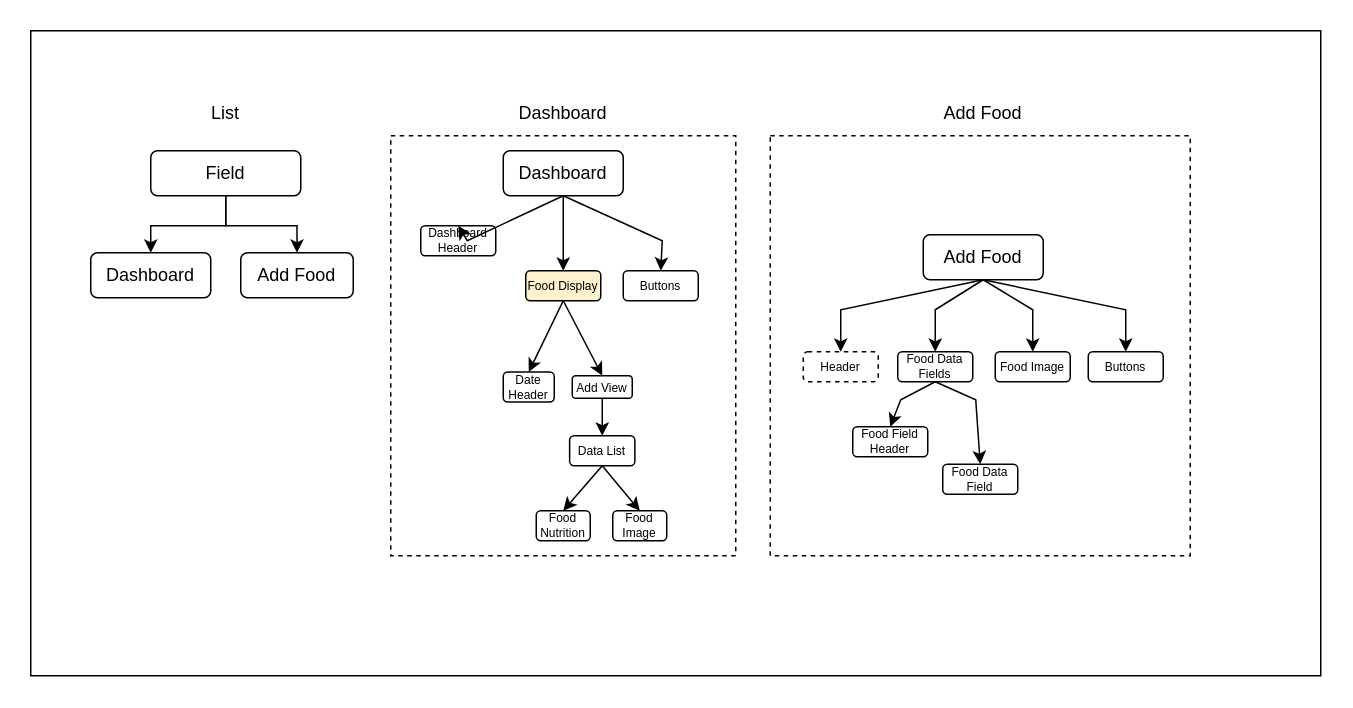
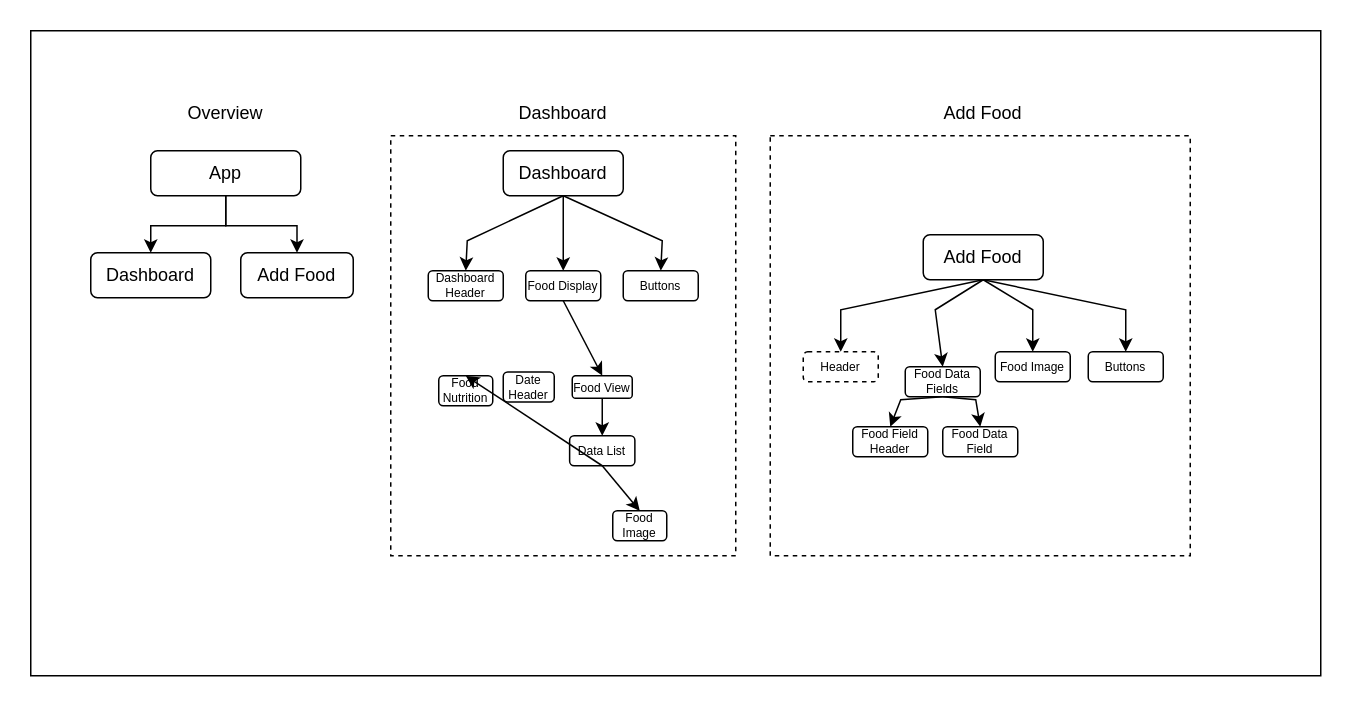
node "List": label "List" -> "Overview"
node "Field": label "Field" -> "App"
node "Dashboard Header": moved (458, 241) -> (466, 286)
node "Food Display": fillcolor #fff2cc -> #ffffff
edge "Food Display" -> "Date Header": removed
node "Food Data Fields": moved (935, 367) -> (943, 382)
node "Add View": label "Add View" -> "Food View"
node "Food Data Field": moved (980, 479) -> (980, 442)
node "Food Nutrition": moved (563, 526) -> (466, 391)
